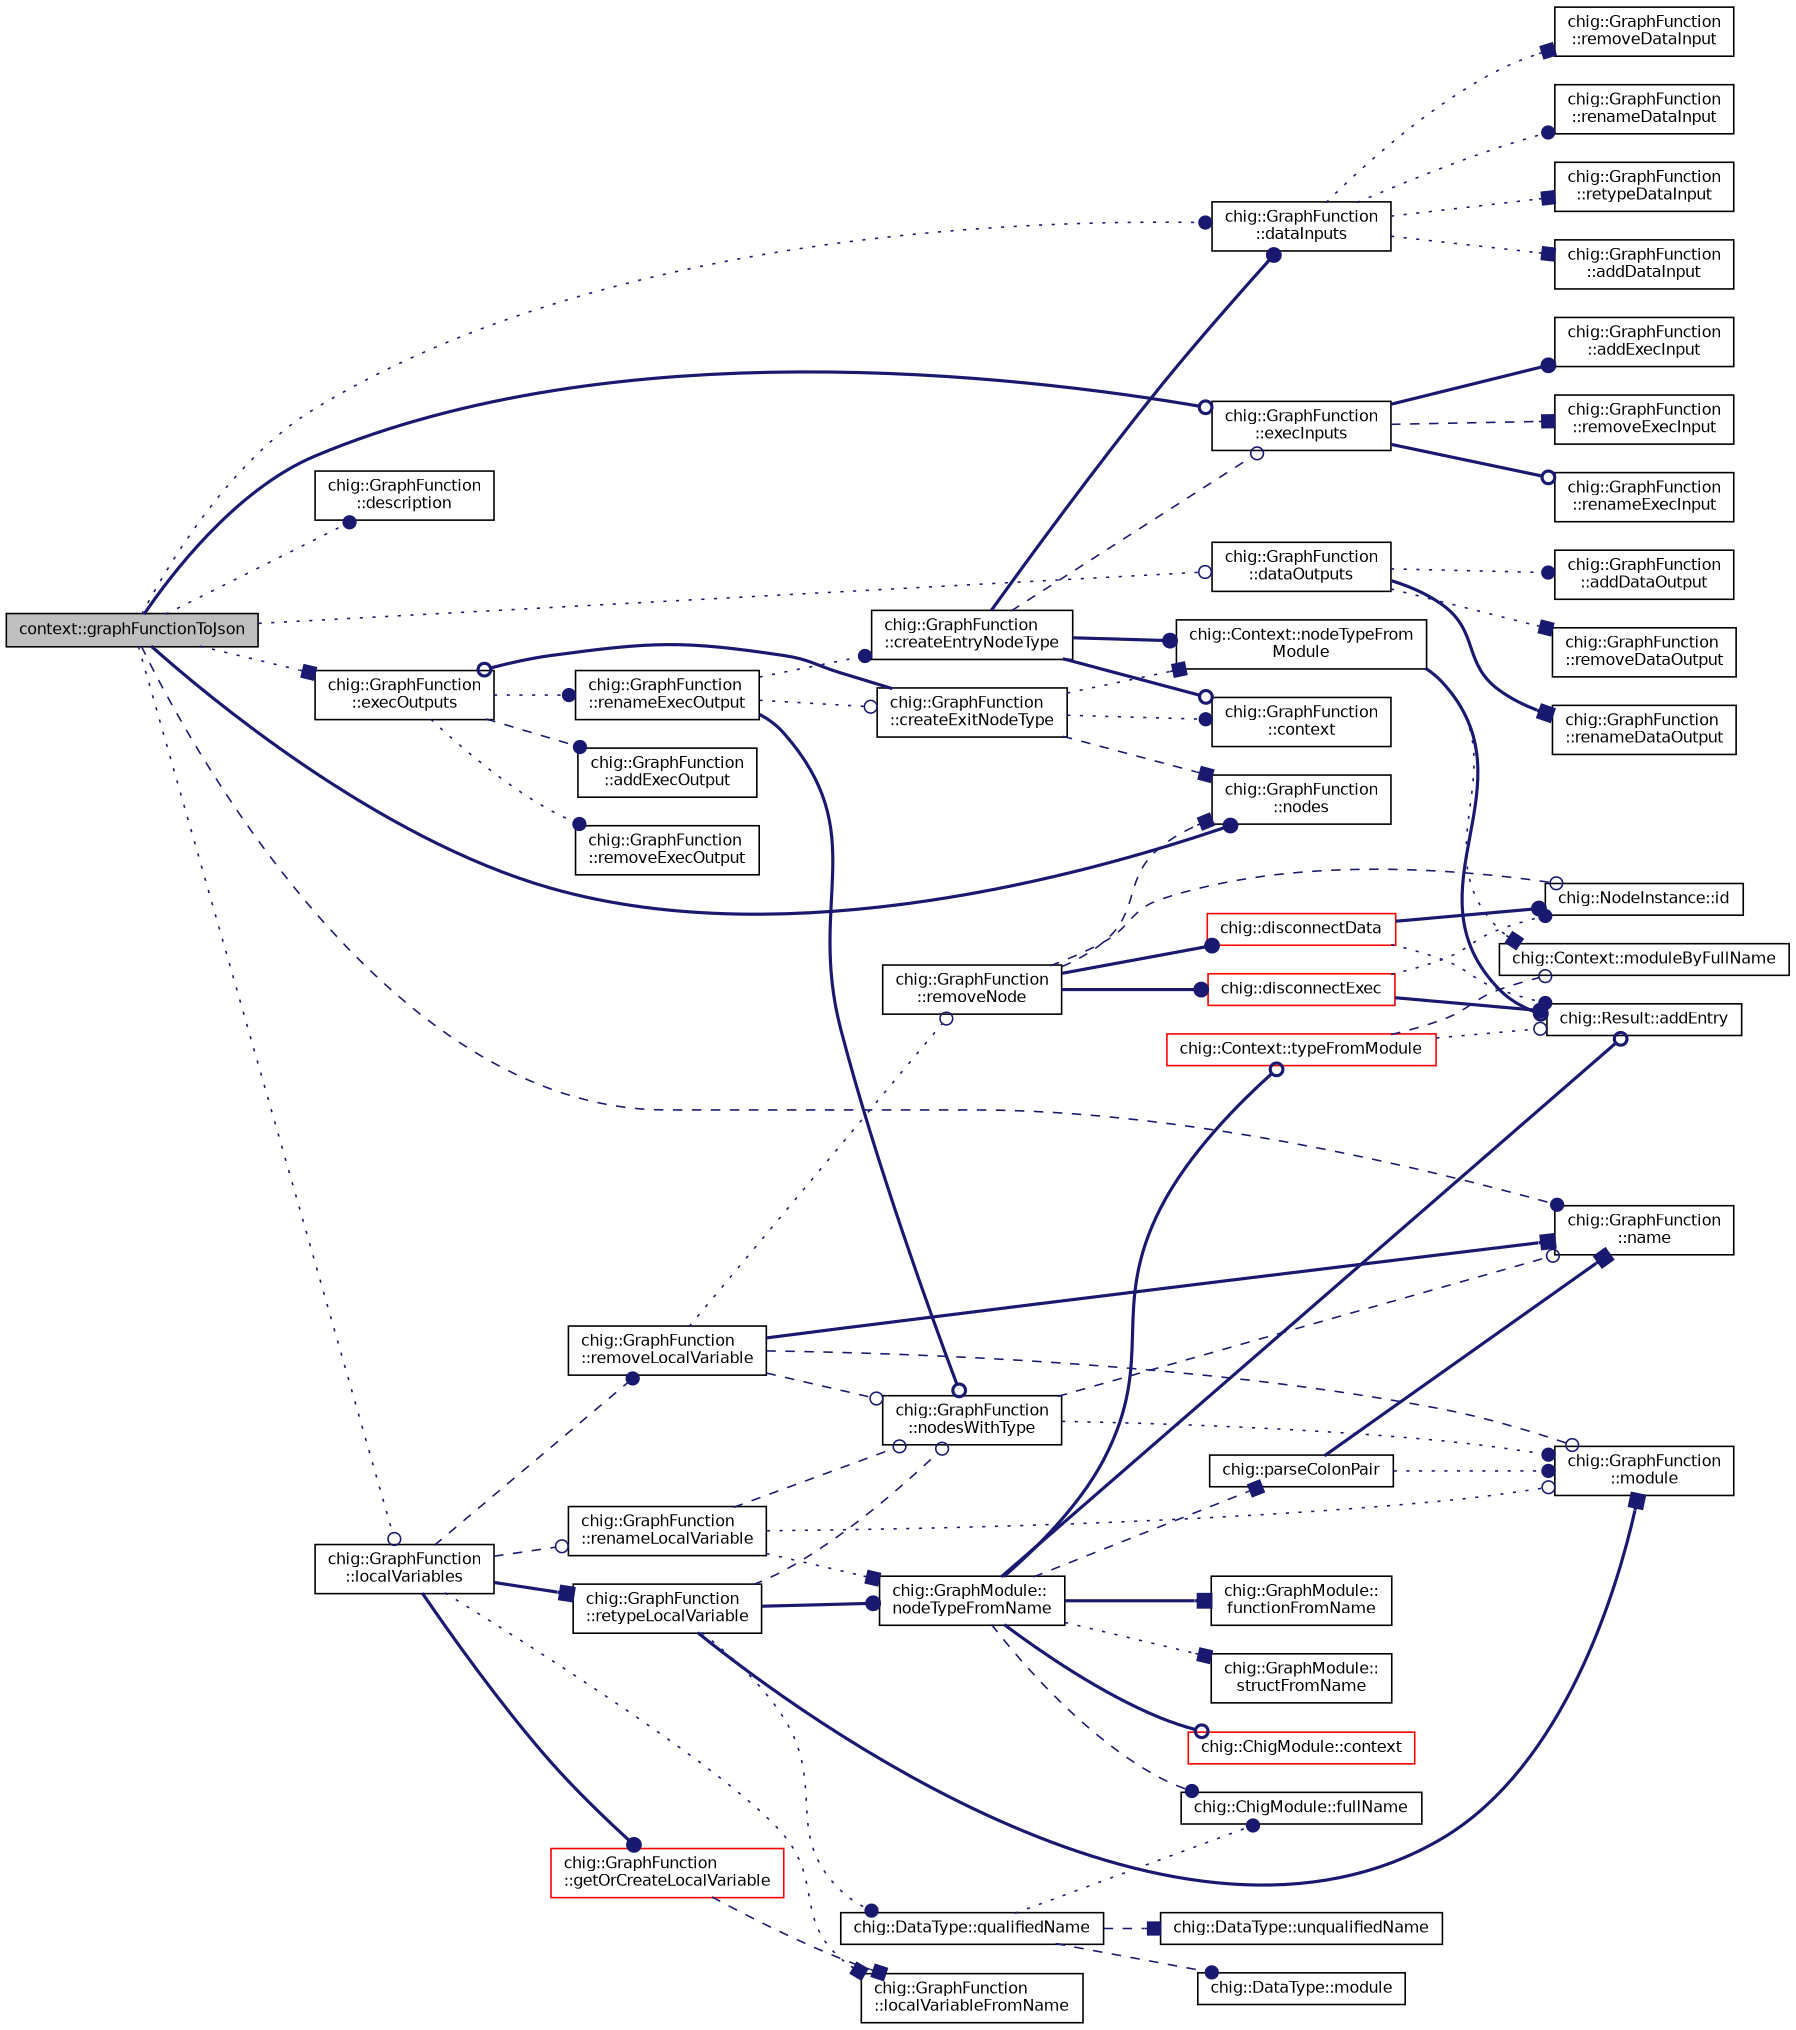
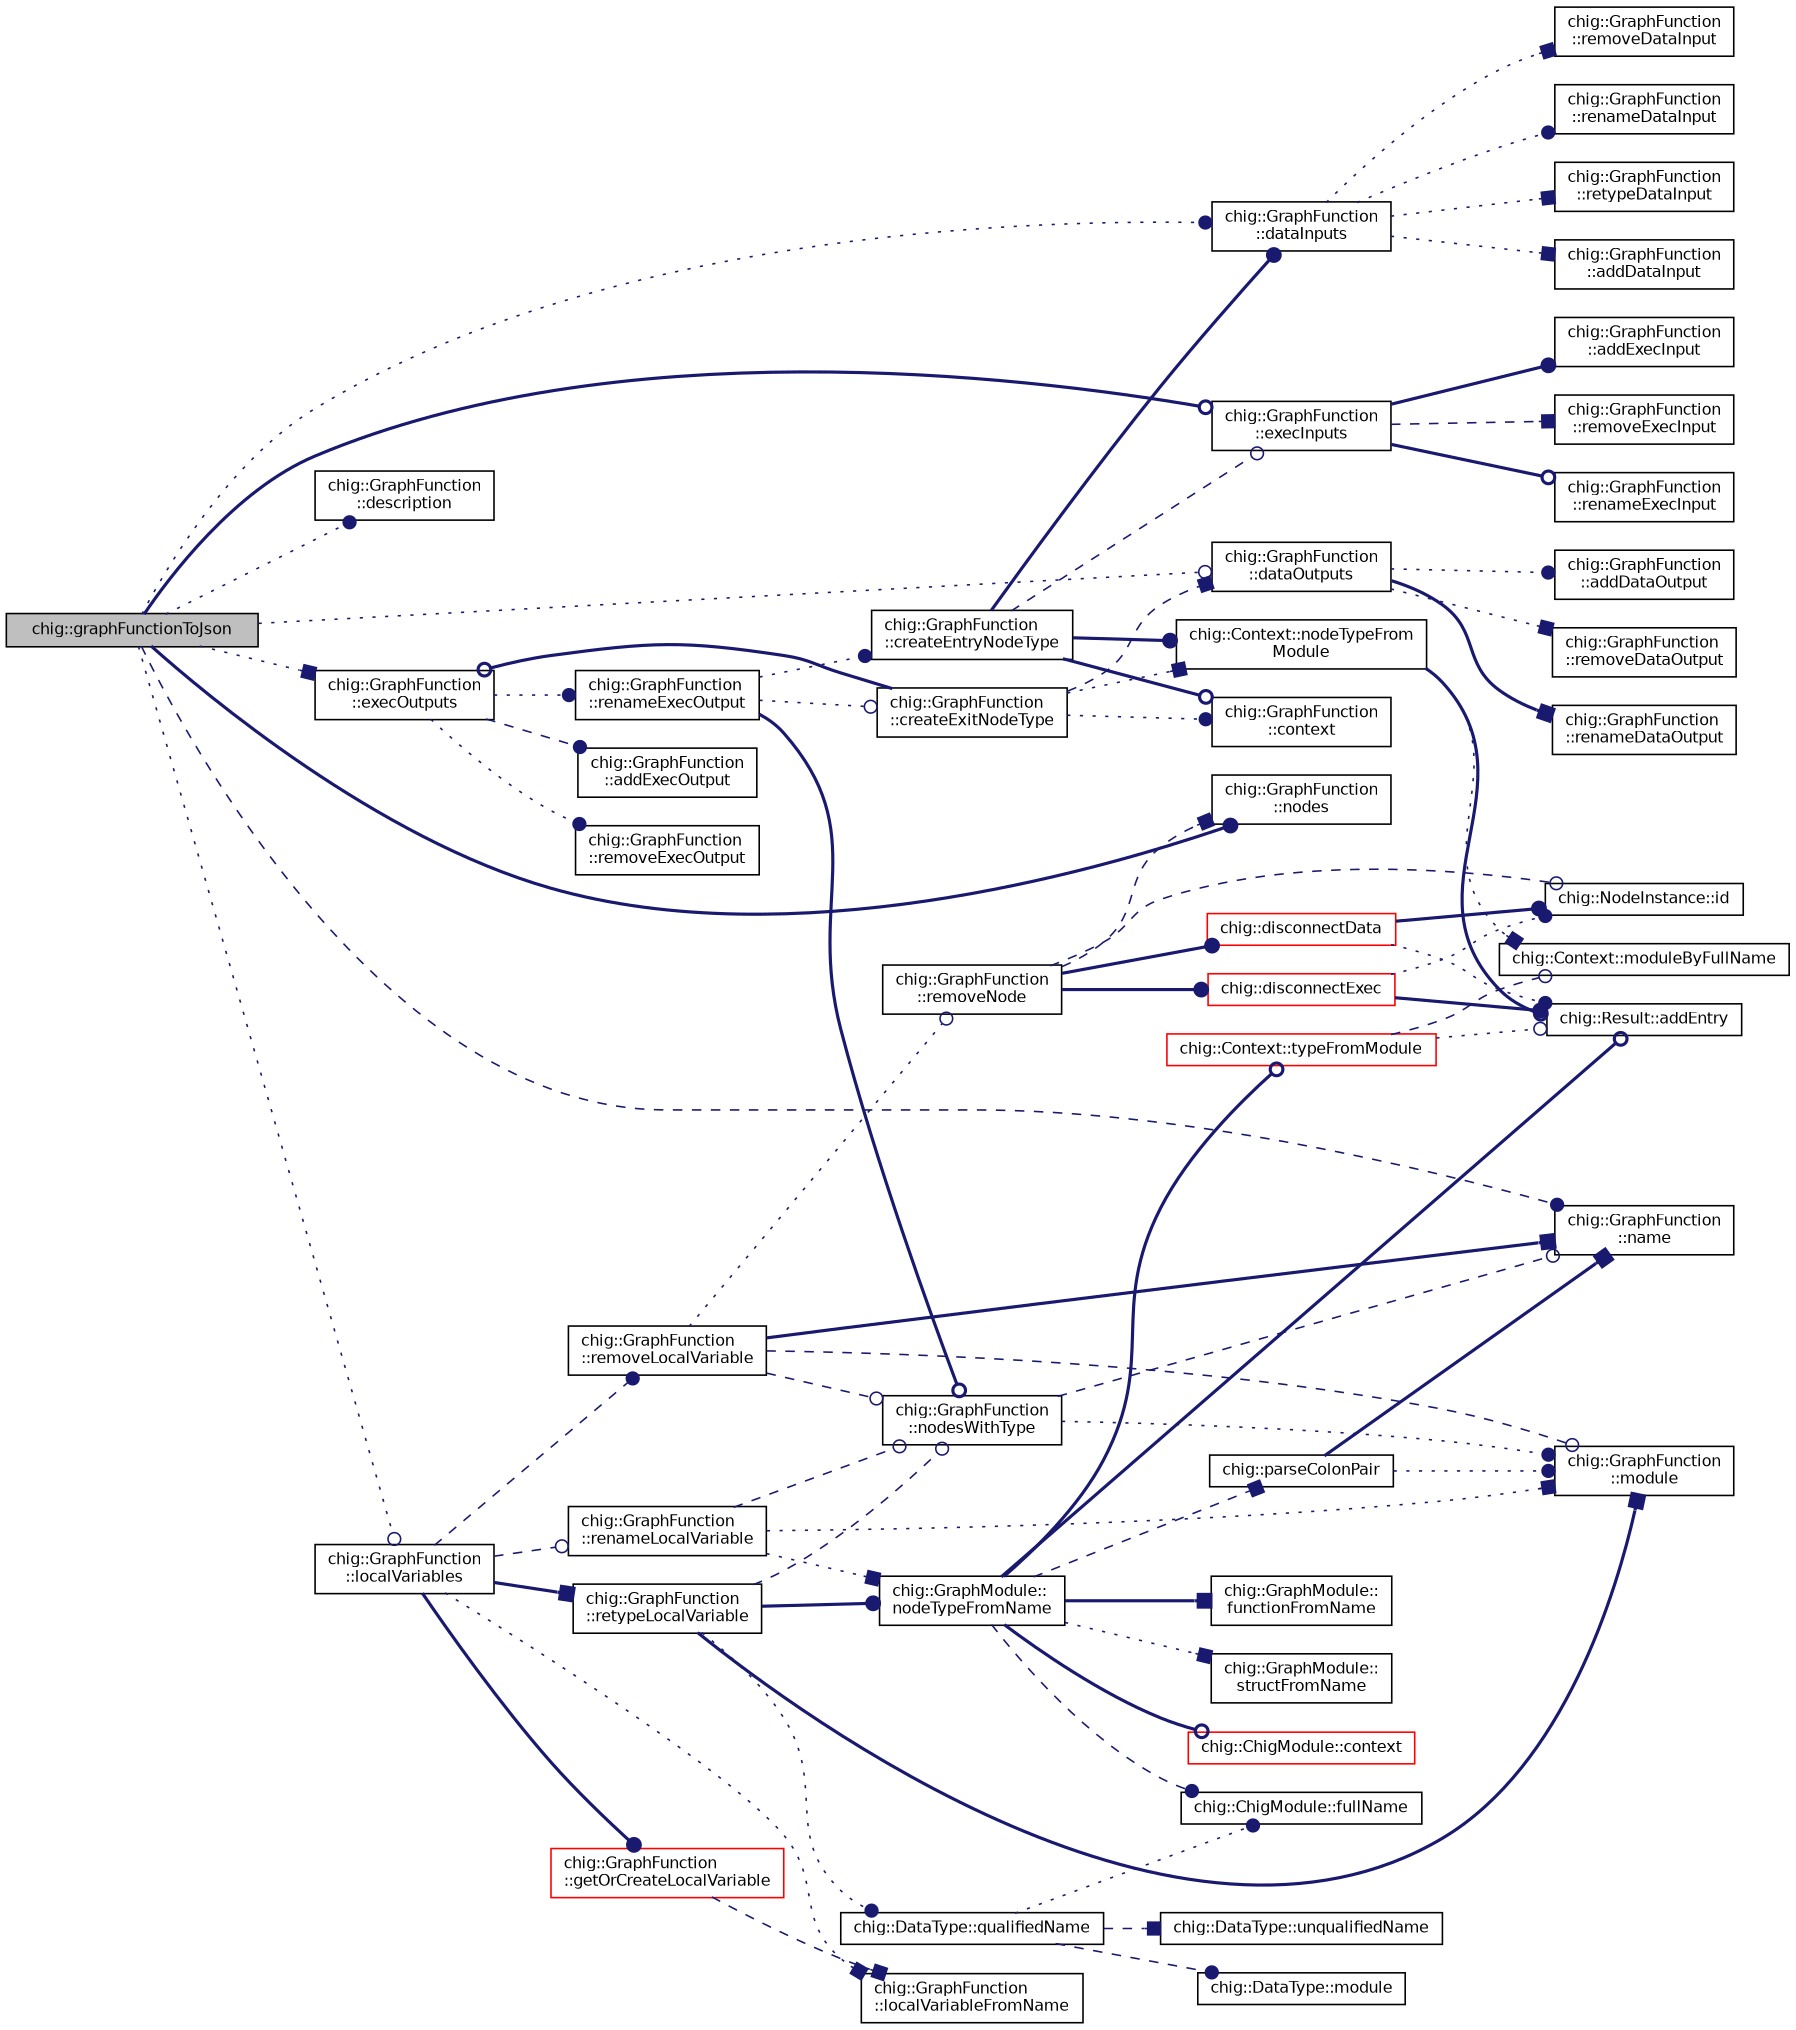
node "context::graphFunctionToJson": label "context::graphFunctionToJson" -> "chig::graphFunctionToJson"
edge "chig::GraphFunction ::createExitNodeType" -> "chig::GraphFunction ::nodes": now "chig::GraphFunction ::createExitNodeType" -> "chig::GraphFunction ::dataOutputs"
edge "chig::GraphFunction ::renameLocalVariable" -> "chig::GraphFunction ::module": arrowhead odot -> box
